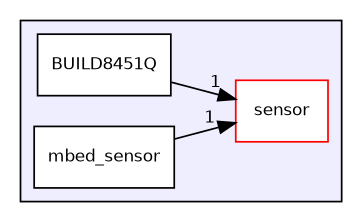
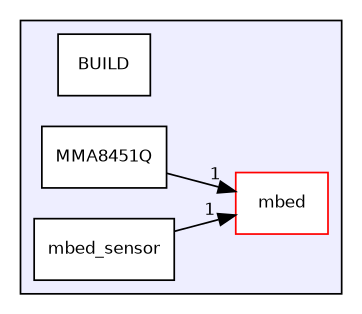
node "BUILD8451Q": label "BUILD8451Q" -> "MMA8451Q"
node "BUILD": added
node "sensor": label "sensor" -> "mbed"
